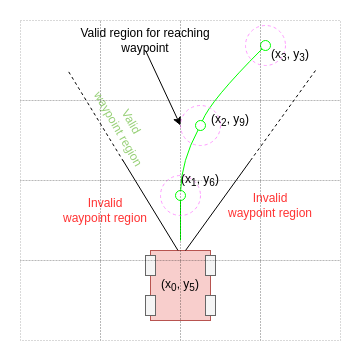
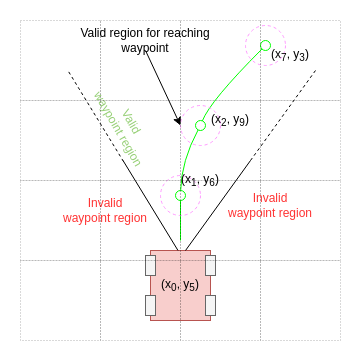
node "(x3, y3)": label "(x3, y3)" -> "(x7, y3)"
